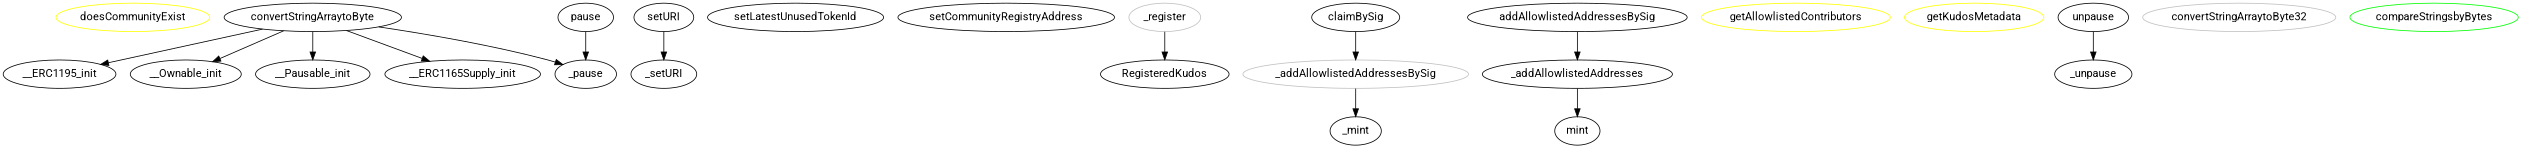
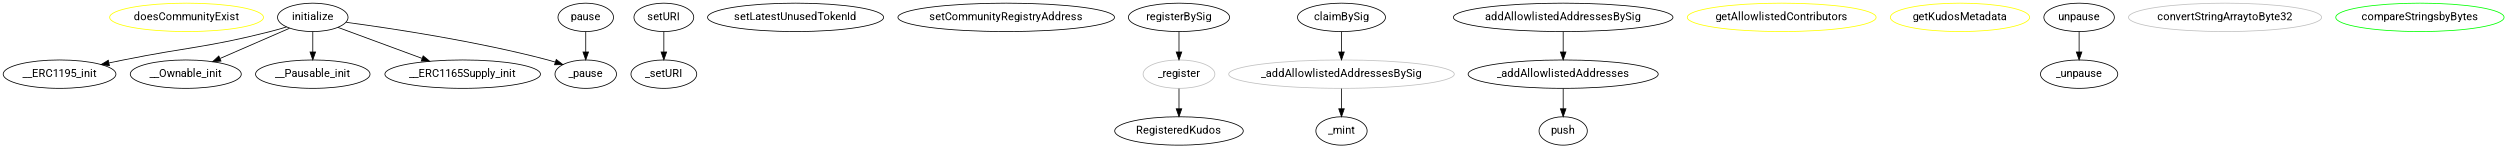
node "convertStringArraytoByte": label "convertStringArraytoByte" -> "initialize"
node "registerBySig": added
node "mint": label "mint" -> "push"
